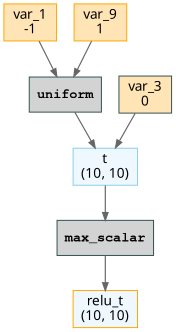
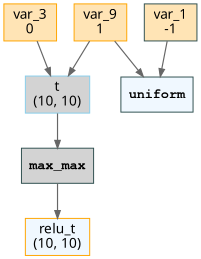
node "var_1 -1": color orange -> darkslategray
node "uniform": fillcolor lightgray -> aliceblue
node "var_3 0": color darkslategray -> orange
edge "uniform" -> "t (10, 10)": now "var_9 1" -> "t (10, 10)"
node "t (10, 10)": fillcolor aliceblue -> lightgray
node "max_scalar": label "max_scalar" -> "max_max"
